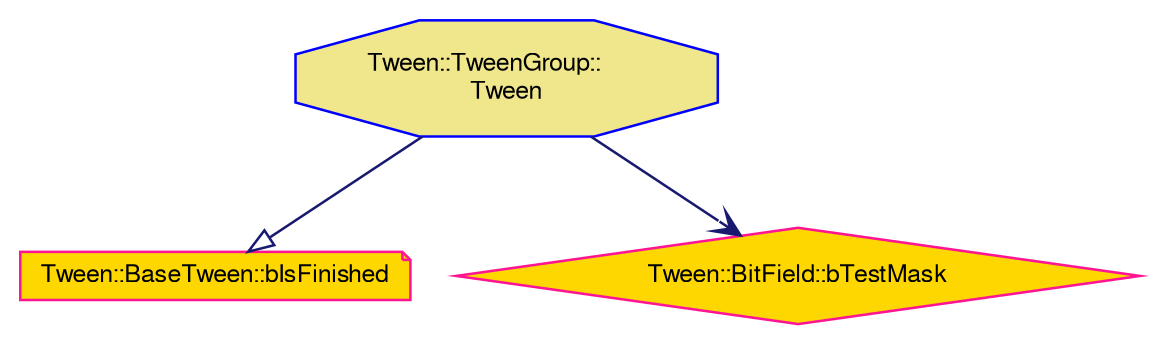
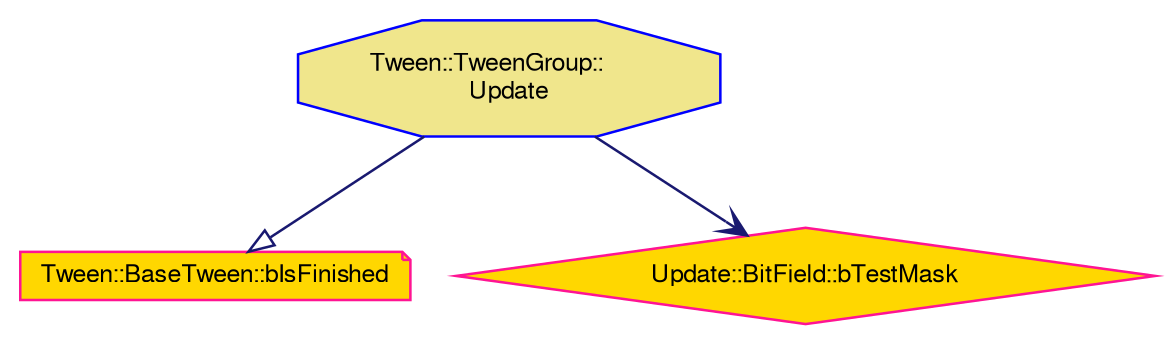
node "Tween::TweenGroup:: Tween": label "Tween::TweenGroup:: Tween" -> "Tween::TweenGroup:: Update"
node "Tween::BitField::bTestMask": label "Tween::BitField::bTestMask" -> "Update::BitField::bTestMask"
